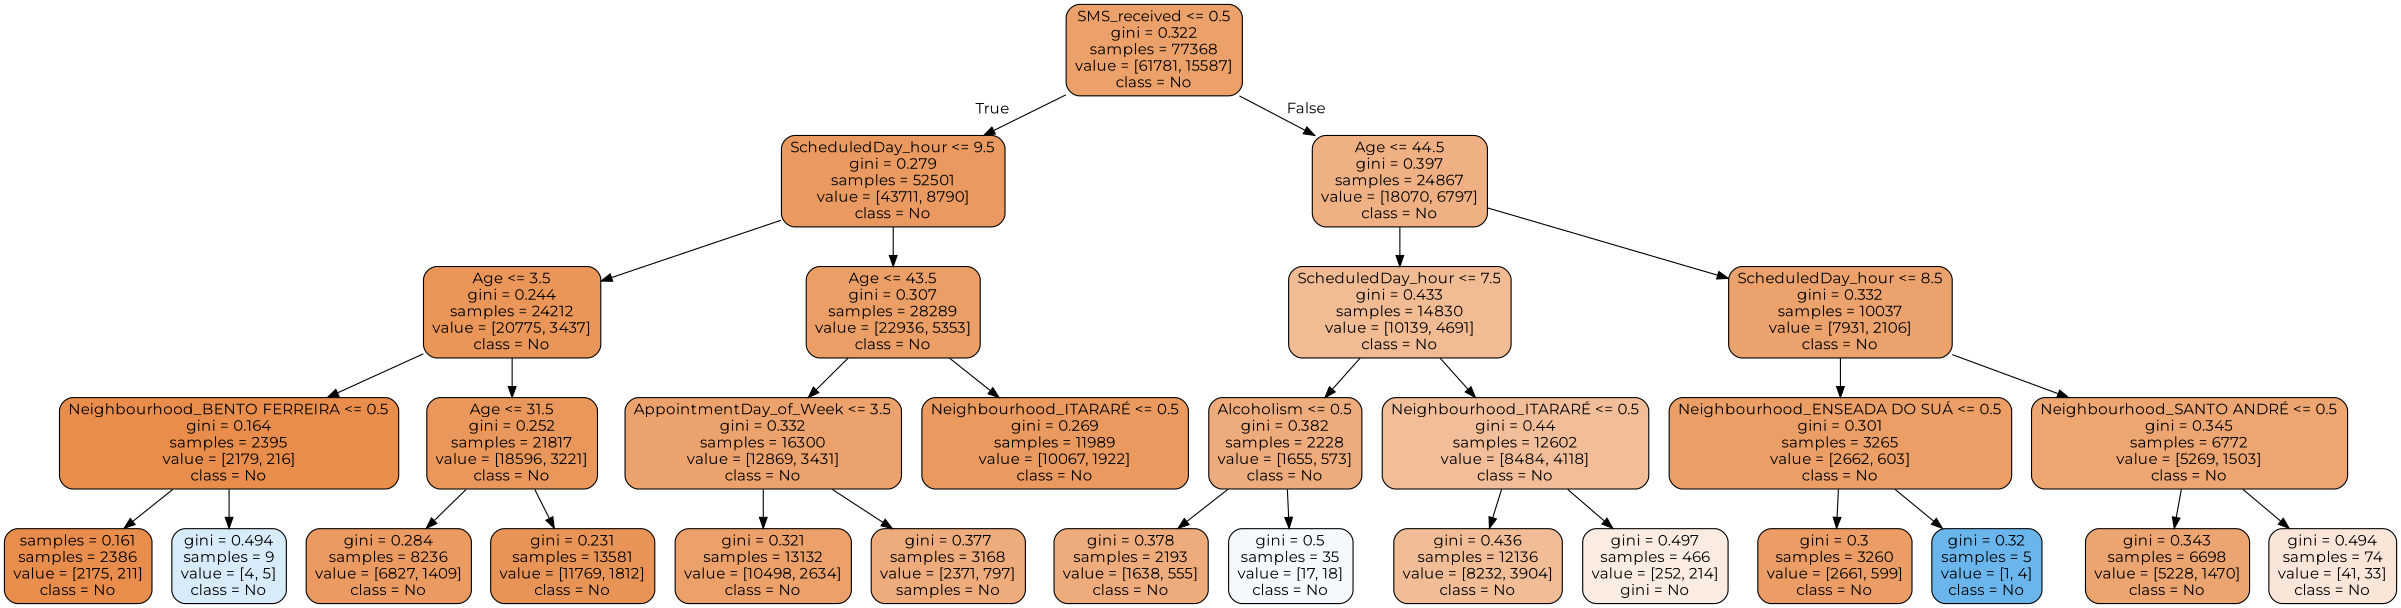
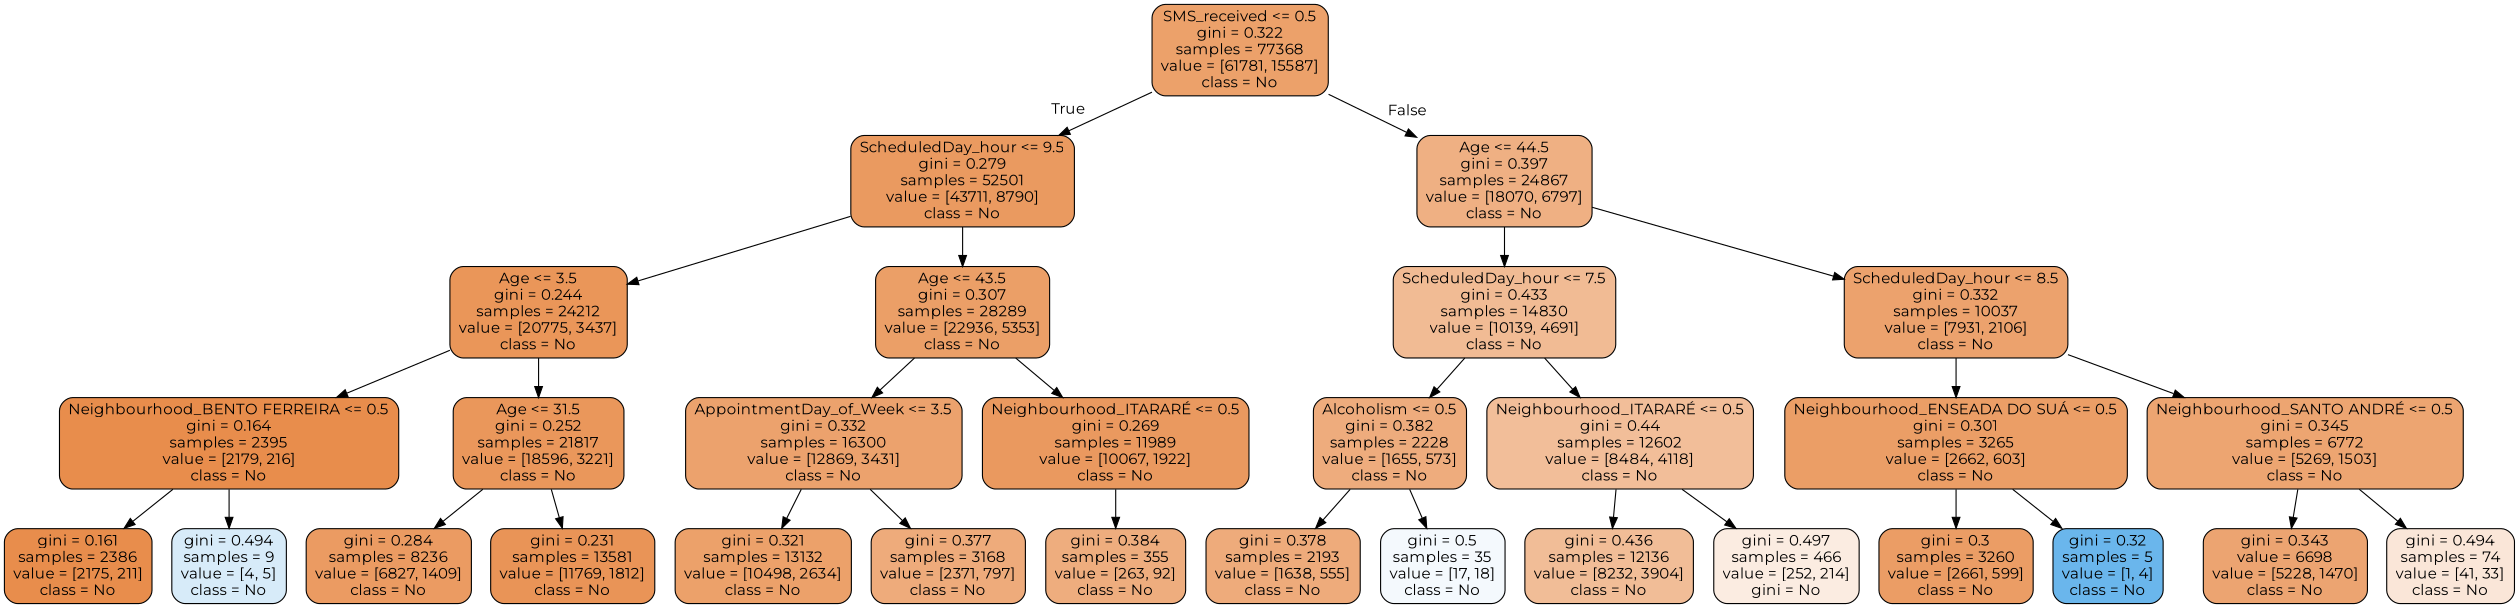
node "samples = 0.161 samples = 2386 value = [2175, 211] class = No": label "samples = 0.161 samples = 2386 value = [2175, 211] class = No" -> "gini = 0.161 samples = 2386 value = [2175, 211] class = No"
node "gini = 0.377 samples = 3168 value = [2371, 797] samples = No": label "gini = 0.377 samples = 3168 value = [2371, 797] samples = No" -> "gini = 0.377 samples = 3168 value = [2371, 797] class = No"
node "gini = 0.384 samples = 355 value = [263, 92] class = No": added
node "gini = 0.343 samples = 6698 value = [5228, 1470] class = No": label "gini = 0.343 samples = 6698 value = [5228, 1470] class = No" -> "gini = 0.343 value = 6698 value = [5228, 1470] class = No"
